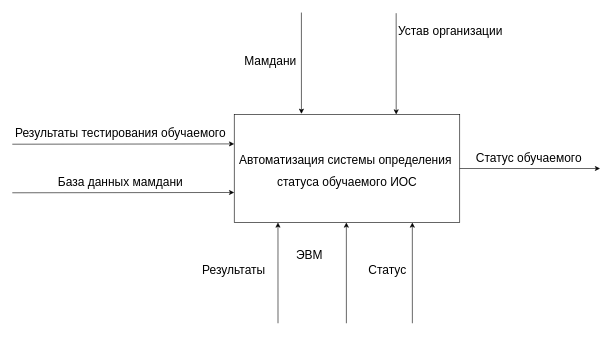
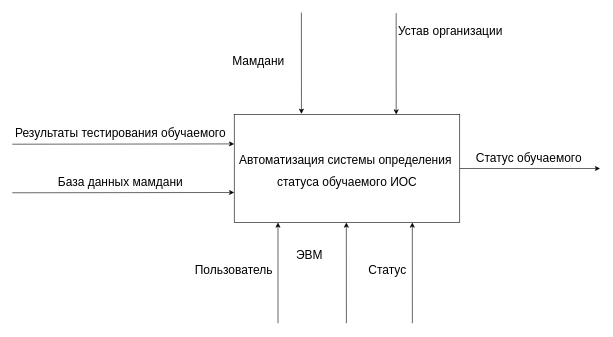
node "Мамдани": moved (270, 60) -> (258, 60)
node "Результаты": label "Результаты" -> "Пользователь"
